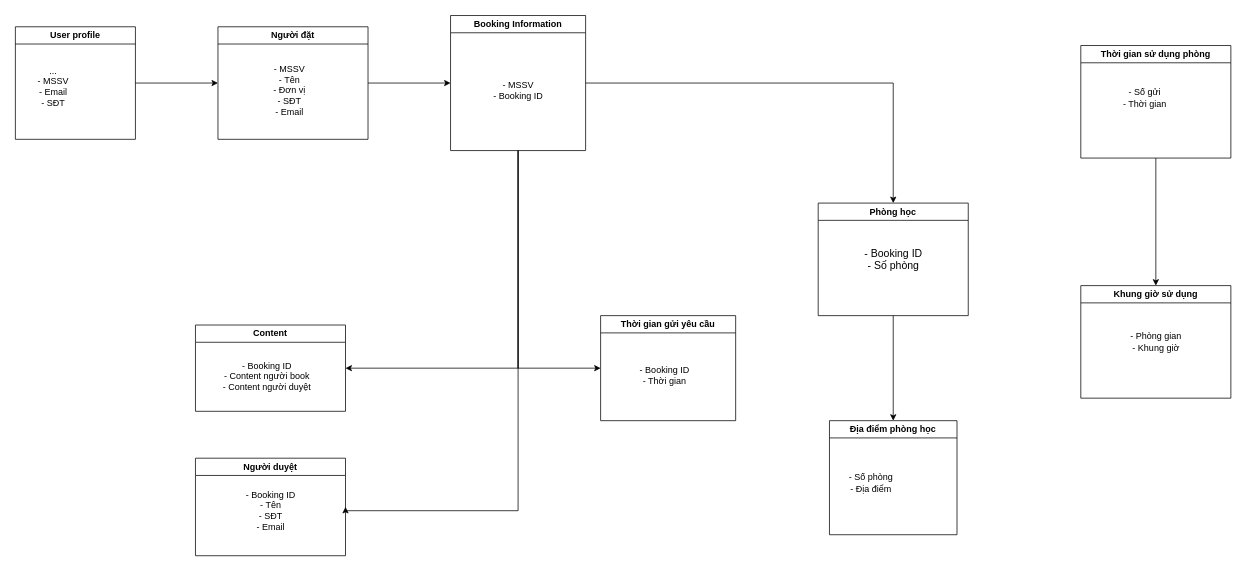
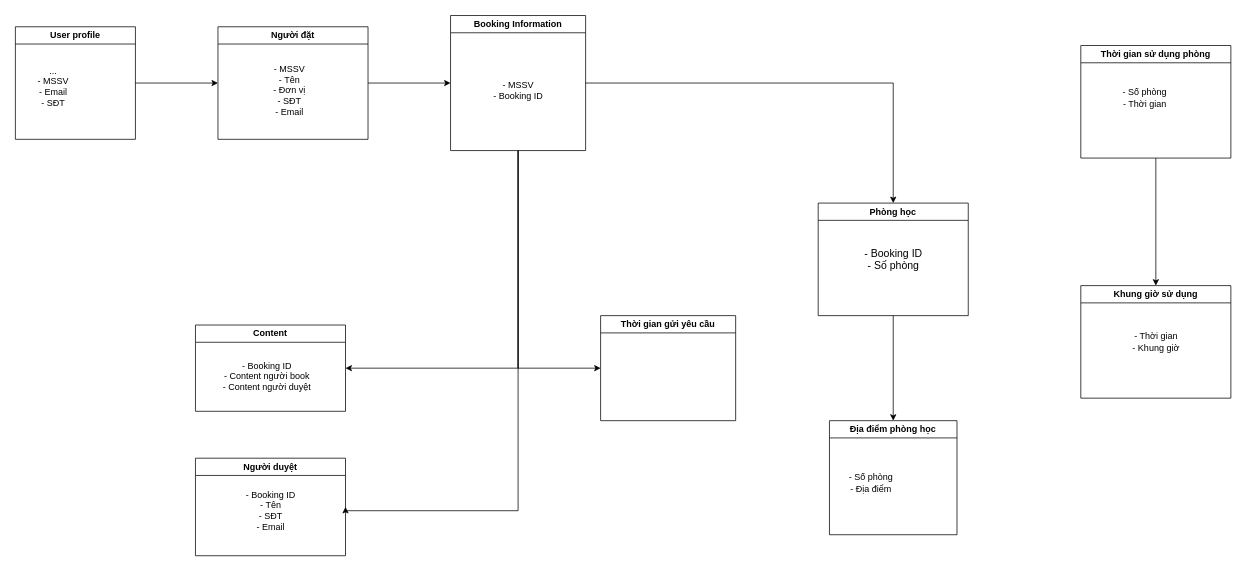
node "- Số gửi - Thời gian": label "- Số gửi - Thời gian" -> "- Số phòng - Thời gian"
node "- Phòng gian - Khung giờ": label "- Phòng gian - Khung giờ" -> "- Thời gian - Khung giờ"
node "- Booking ID - Thời gian": removed
